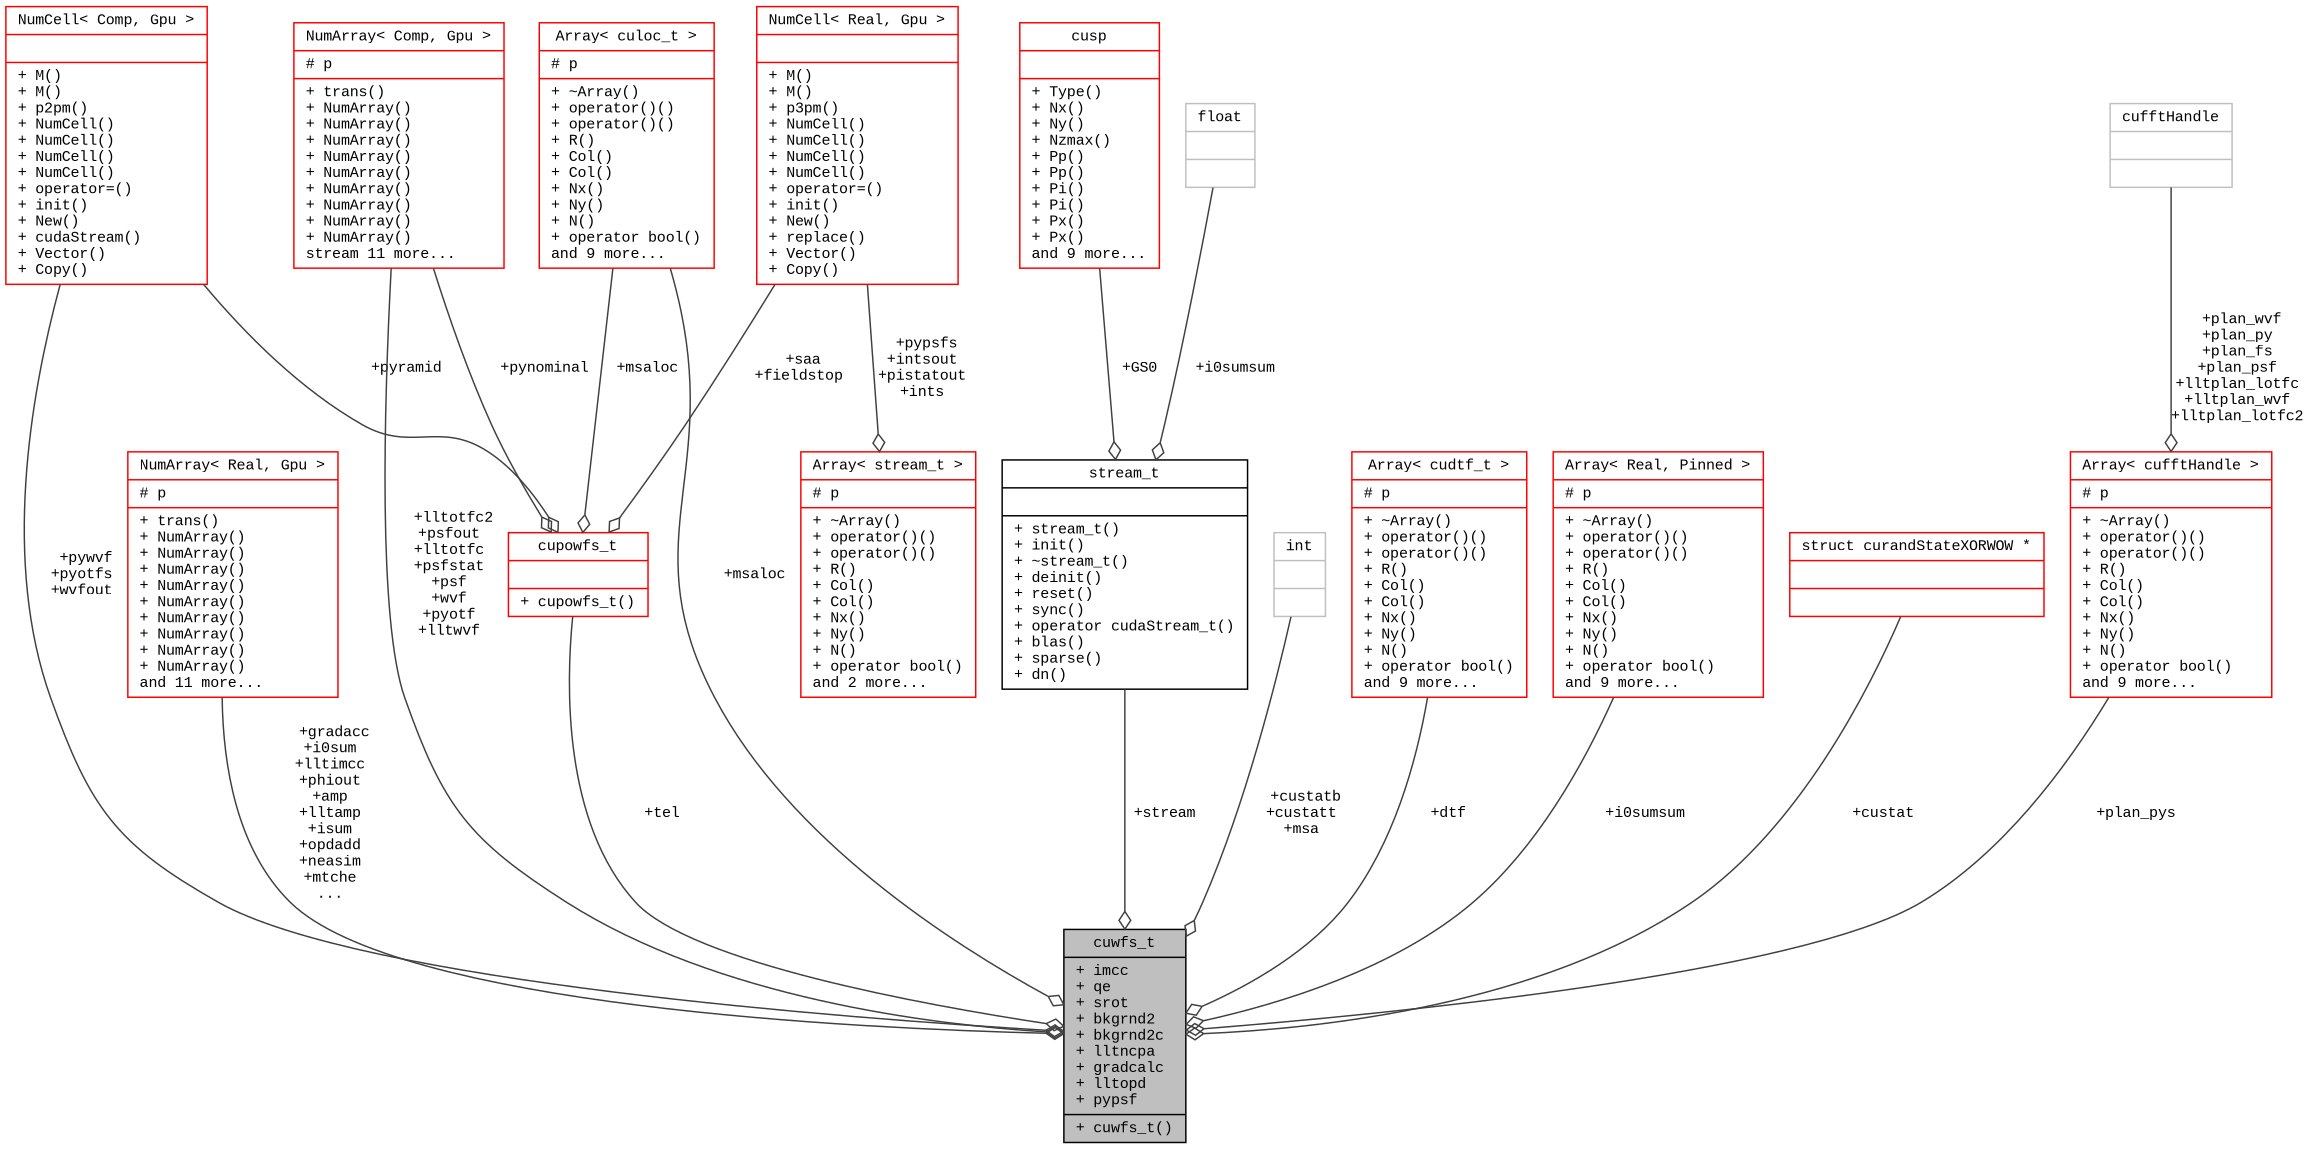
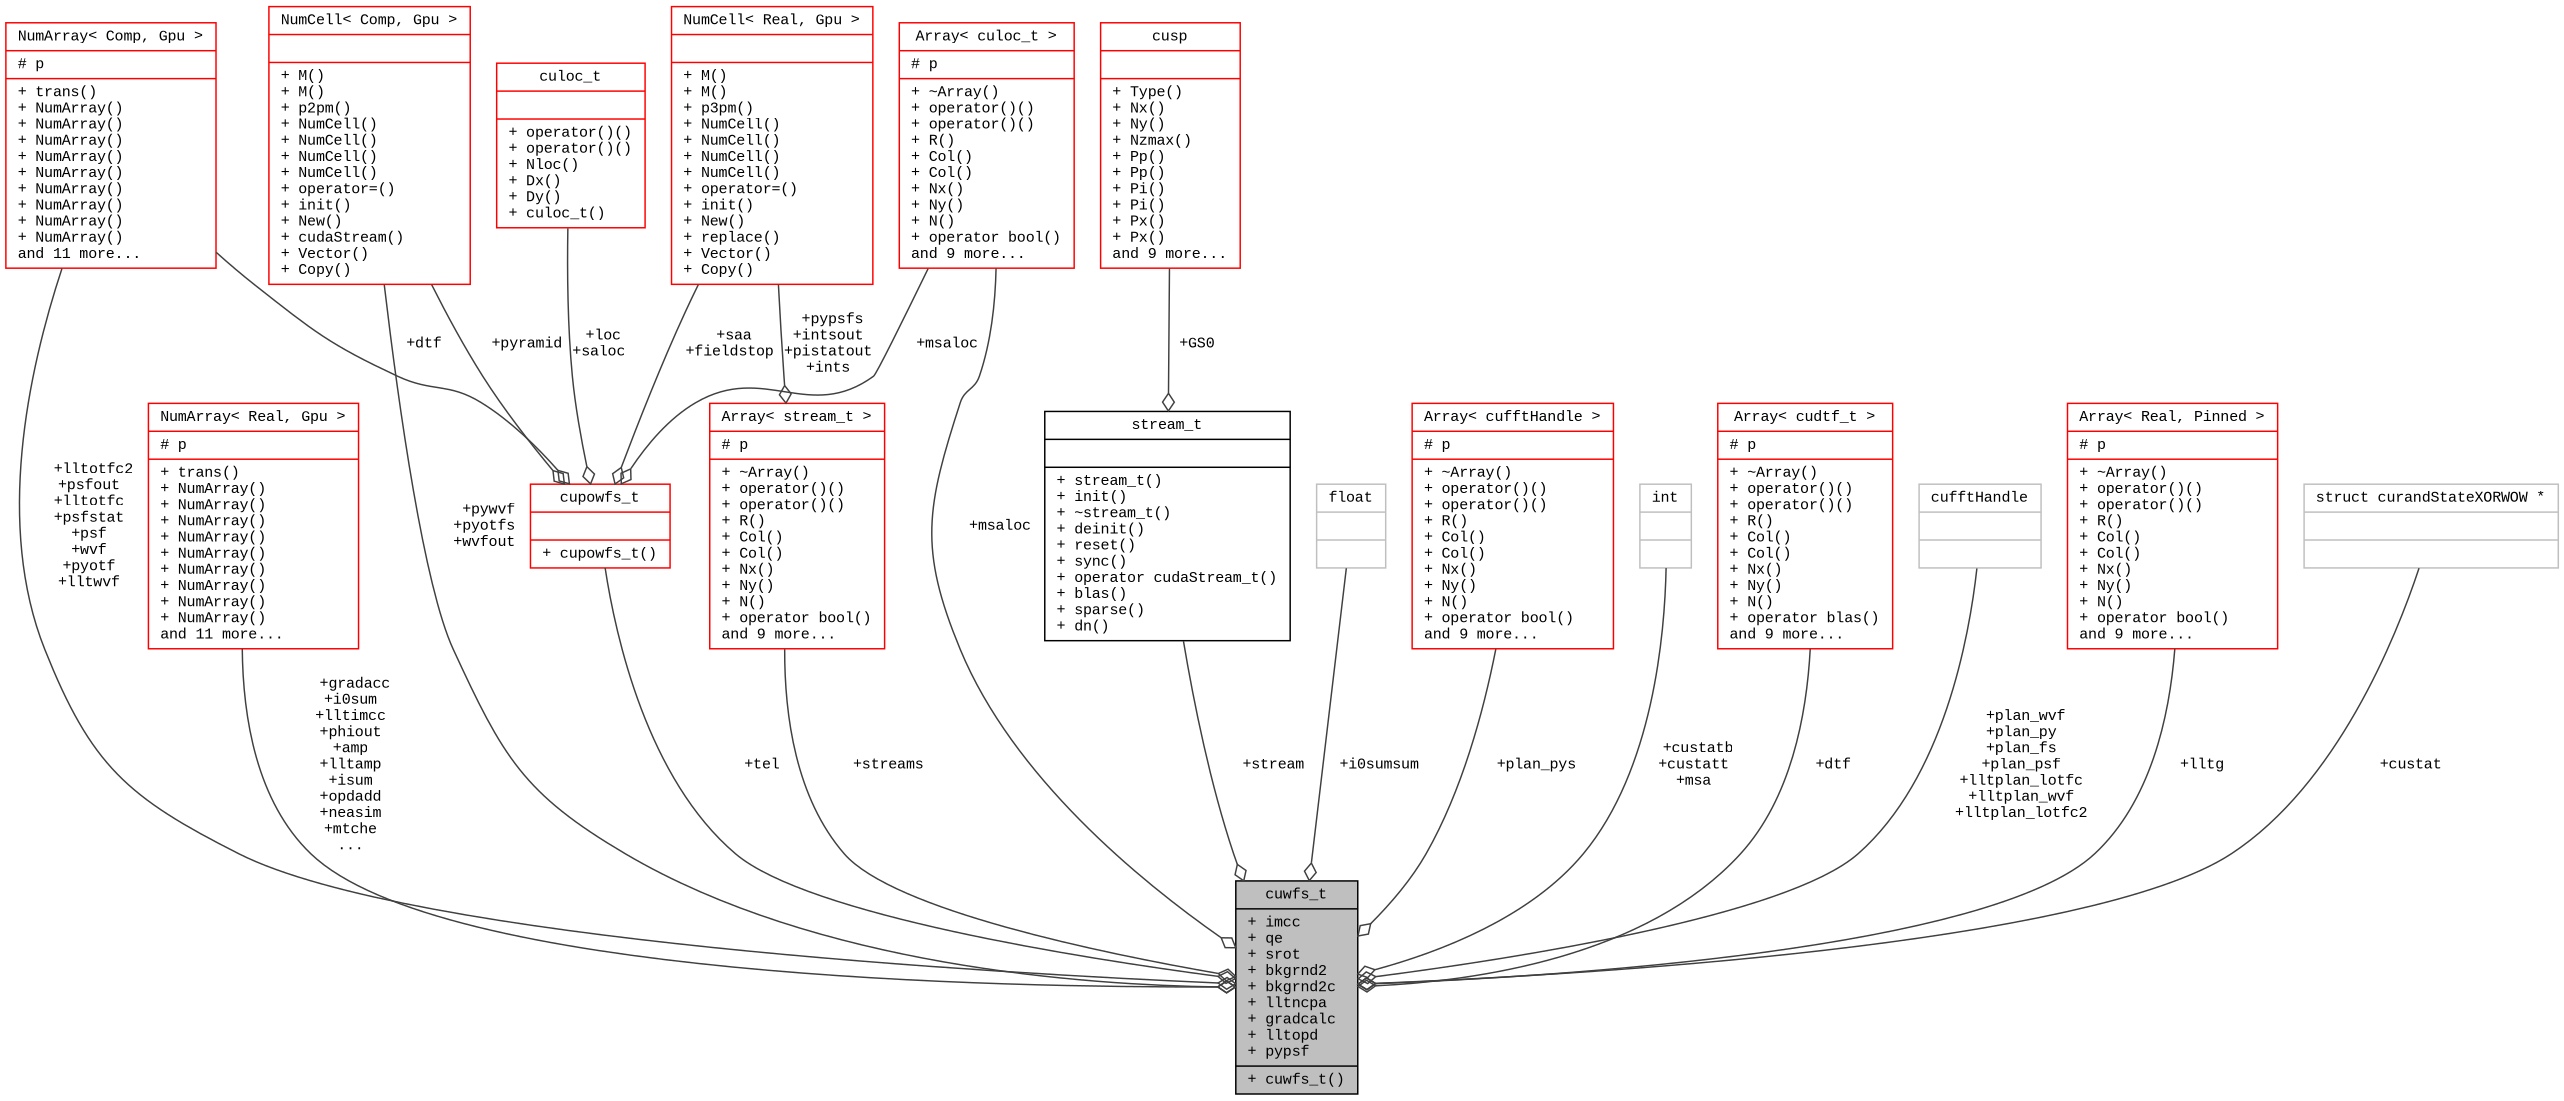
node "culoc_t": added
node "NumArray< Comp, Gpu >": text "stream 11 more..." -> "and 11 more..."
edge "cufftHandle" -> "Array< cufftHandle >": now "cufftHandle" -> "cuwfs_t"
edge "float" -> "stream_t": now "float" -> "cuwfs_t"
edge "NumArray< Comp, Gpu >" -> "cupowfs_t": label " +pynominal" -> " +dtf"
node "struct curandStateXORWOW *": color red -> grey75
node "Array< cudtf_t >": text "+ operator bool()" -> "+ operator blas()"
node "Array< stream_t >": text "and 2 more..." -> "and 9 more..."
edge "Array< Real, Pinned >" -> "cuwfs_t": label " +i0sumsum" -> " +lltg"
edge "Array< stream_t >" -> "cuwfs_t": added, label "+streams"
